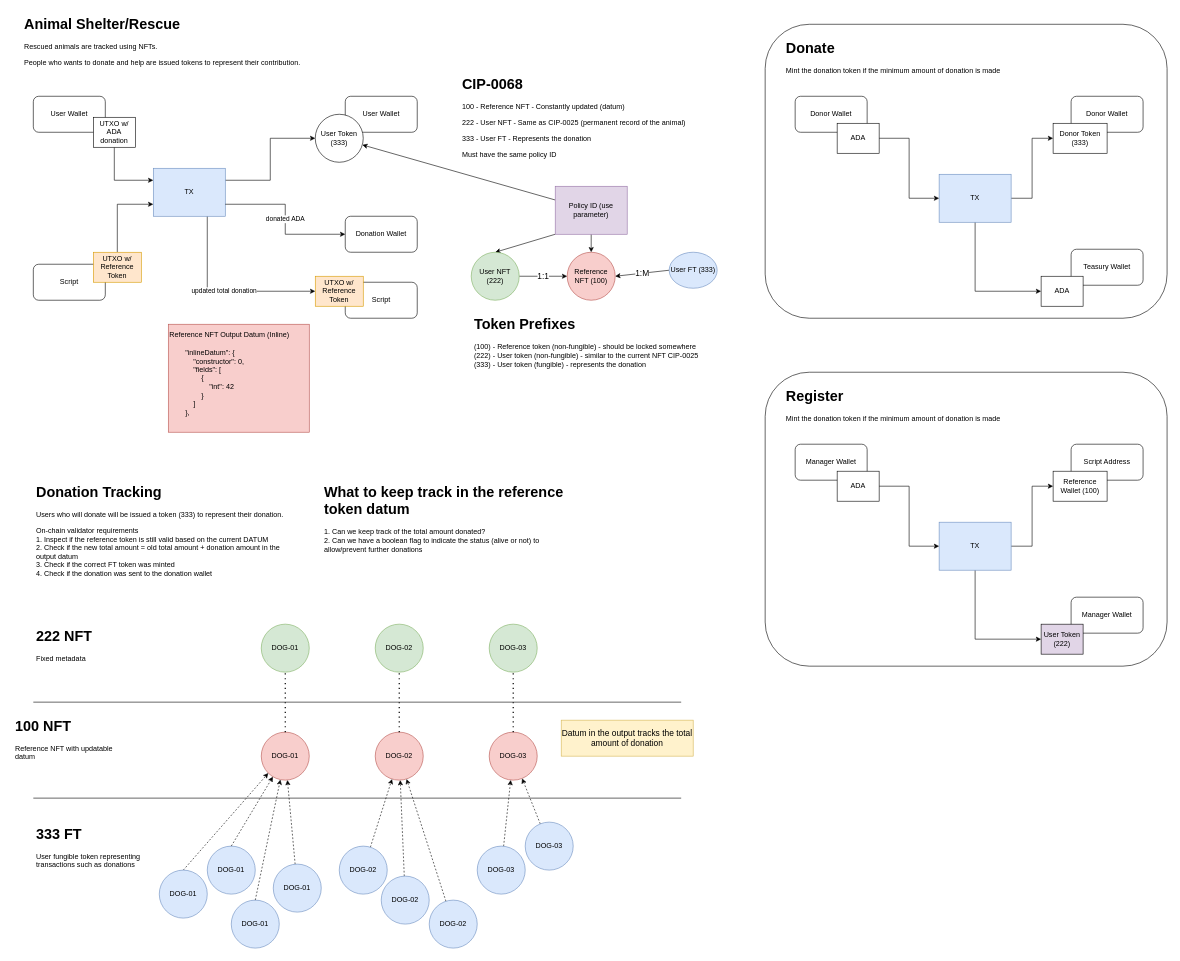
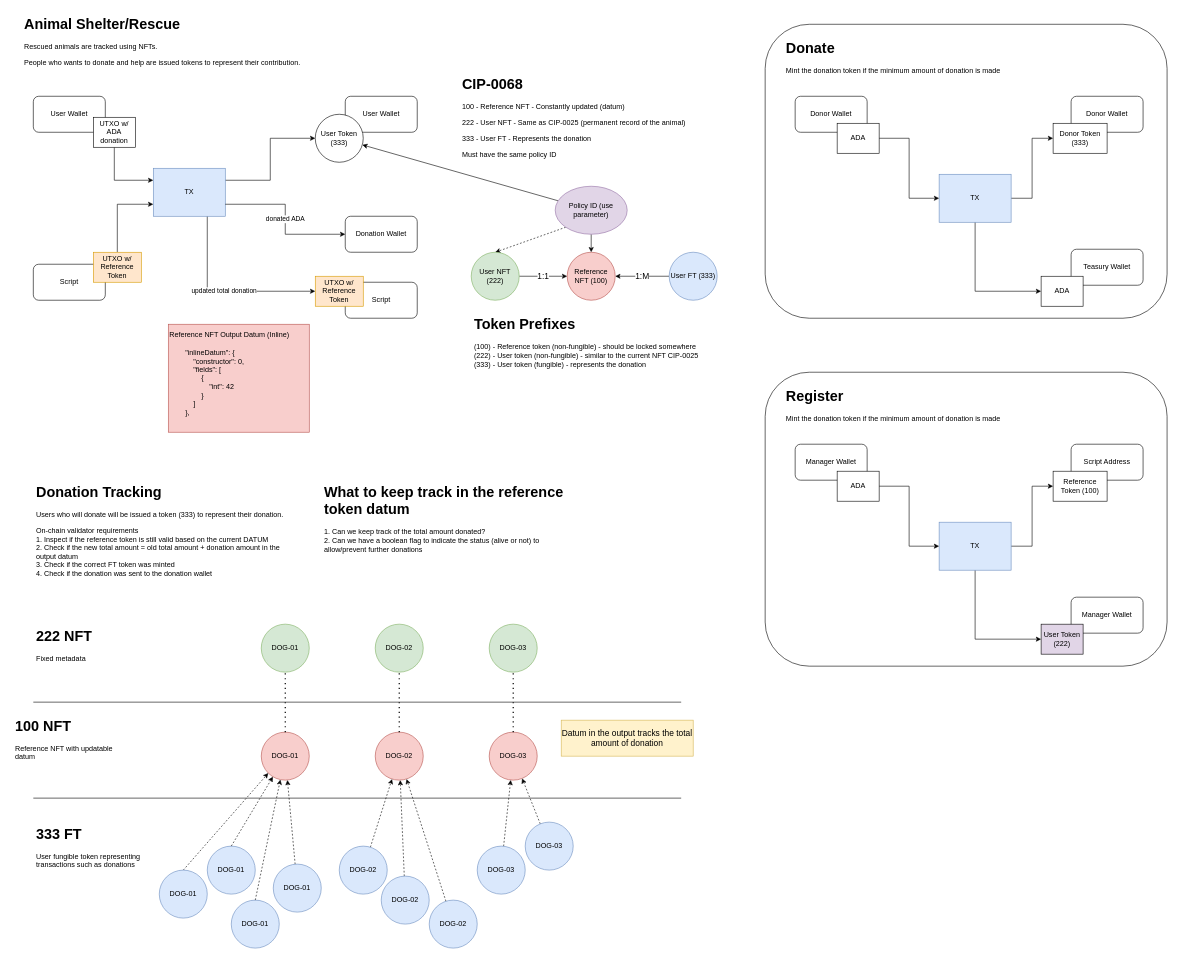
node "Policy ID (use parameter)": shape rectangle -> ellipse
edge "Policy ID (use parameter)" -> "User NFT (222)": style solid -> dashed
node "User FT (333)": size 48x36 -> 48x48
node "Reference Wallet (100)": label "Reference Wallet (100)" -> "Reference Token (100)"
